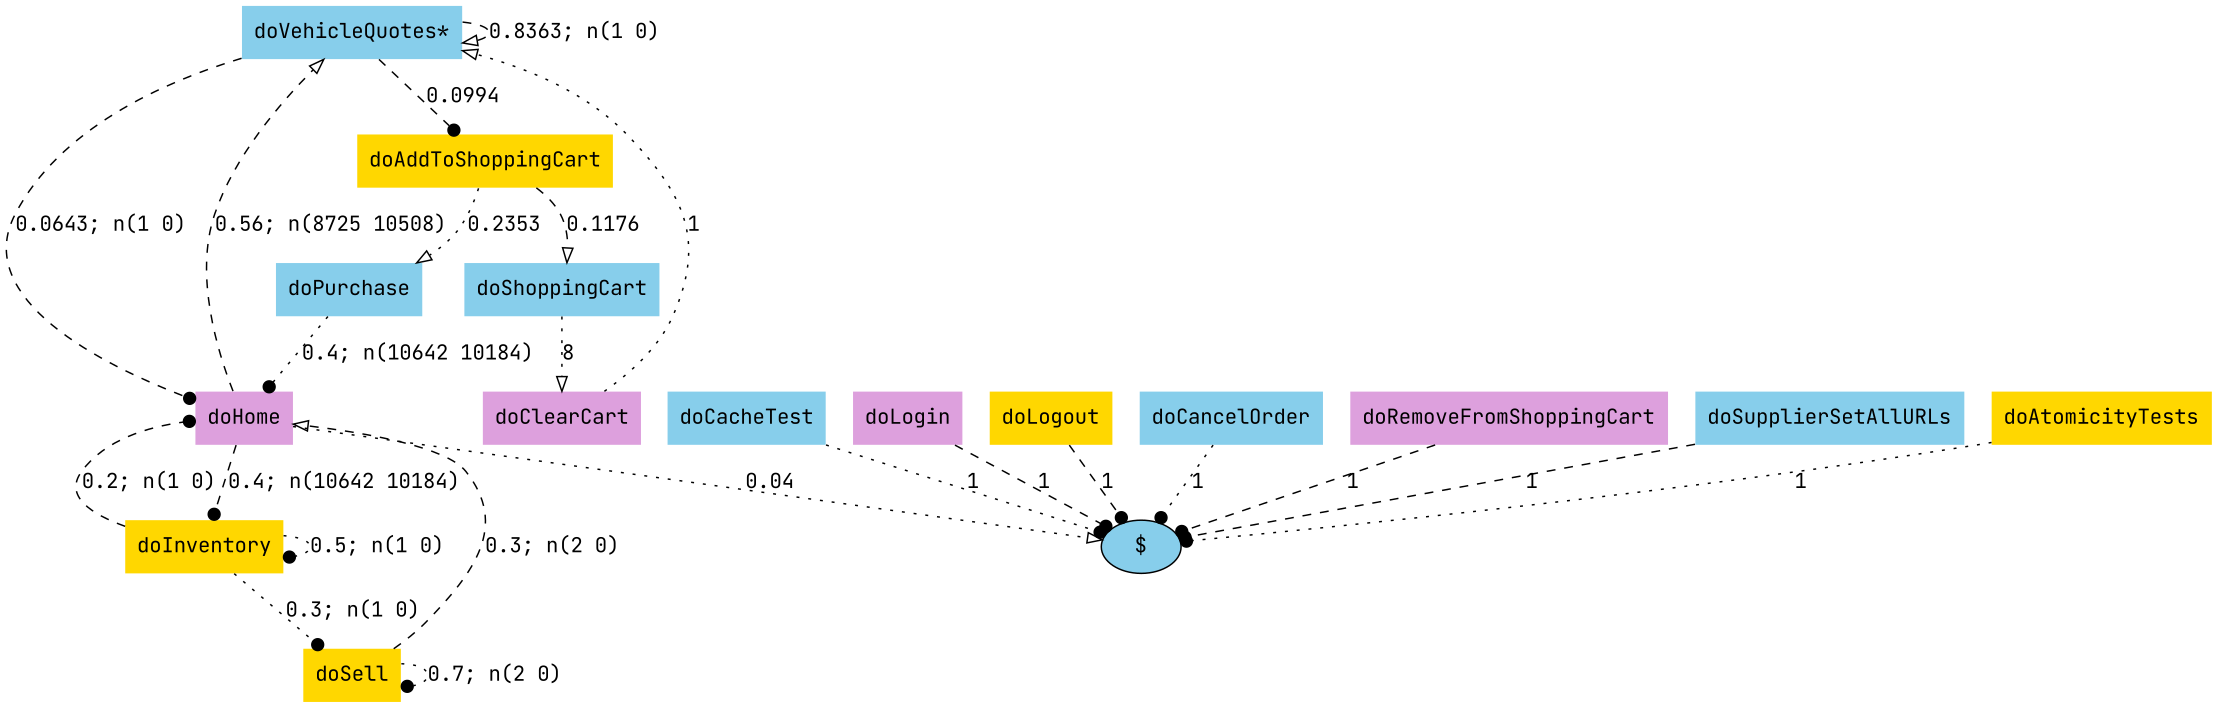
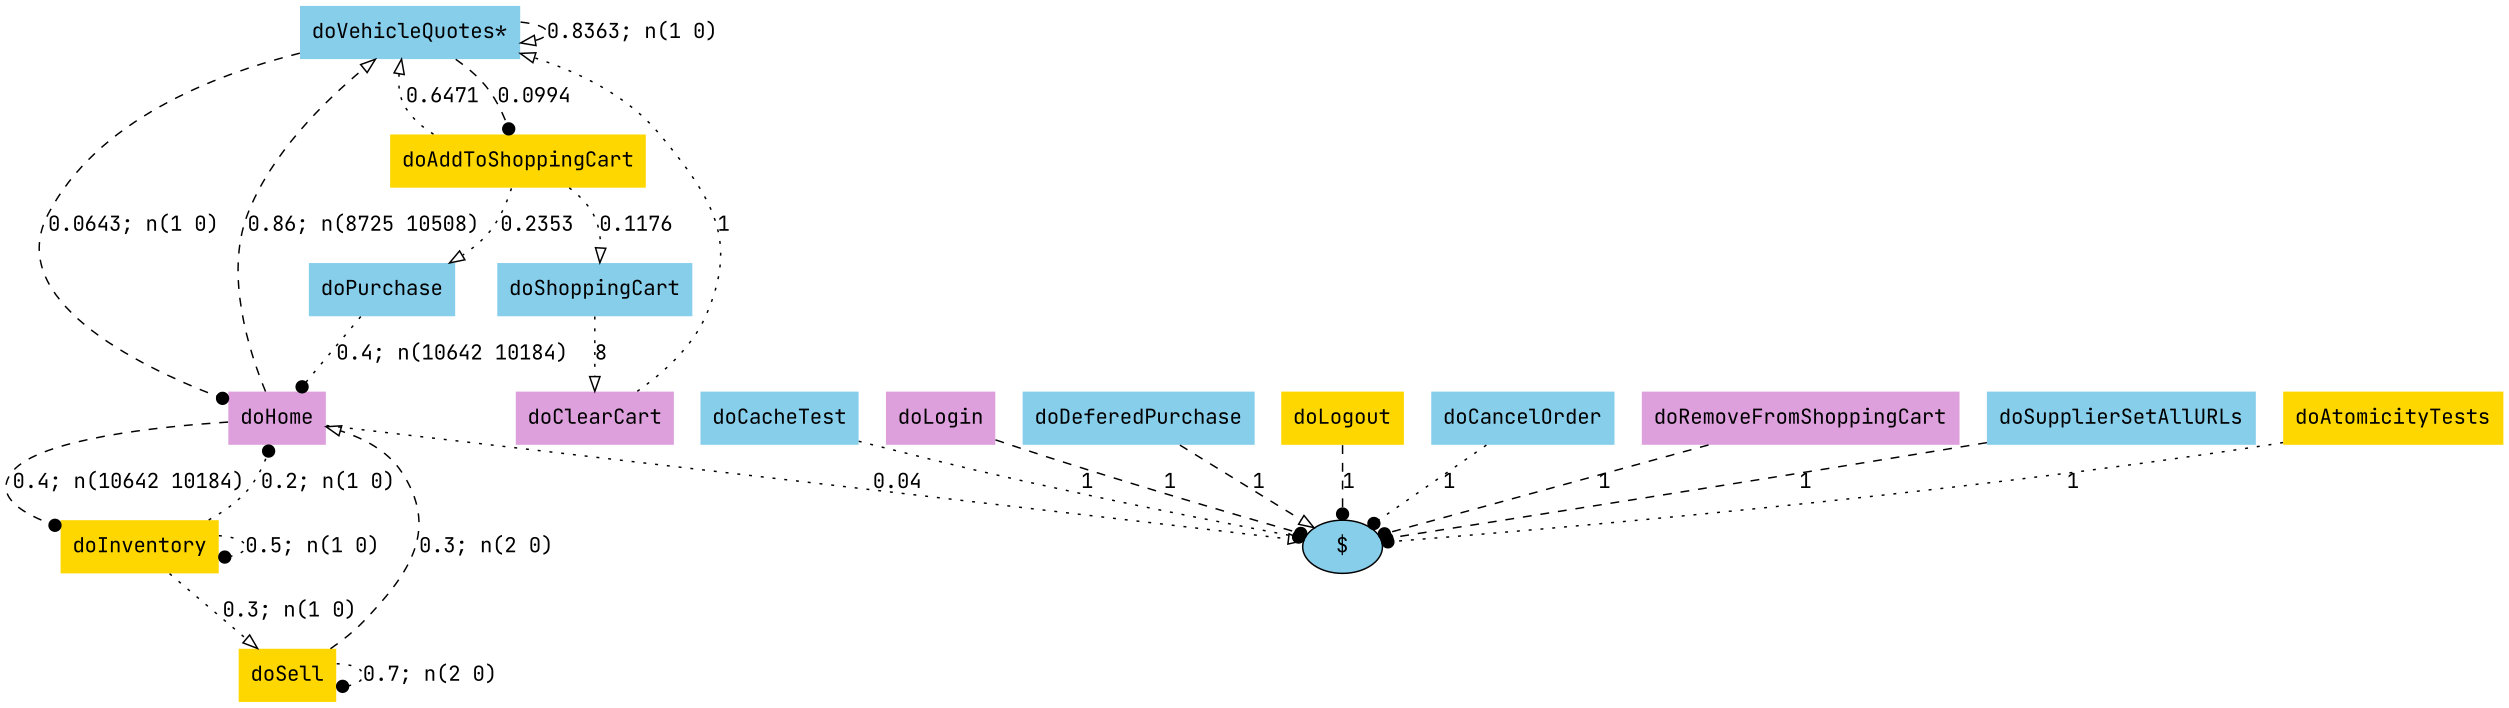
edge "doAddToShoppingCart" -> "doVehicleQuotes*": added, label "0.6471"
edge "doAddToShoppingCart" -> "doShoppingCart": style dashed -> dotted
edge "doHome" -> "doVehicleQuotes*": label "0.56; n(8725 10508)" -> "0.86; n(8725 10508)"
node "doDeferedPurchase": added
edge "doInventory" -> "doHome": style dashed -> dotted
edge "doInventory" -> "doSell": arrowhead dot -> onormal
